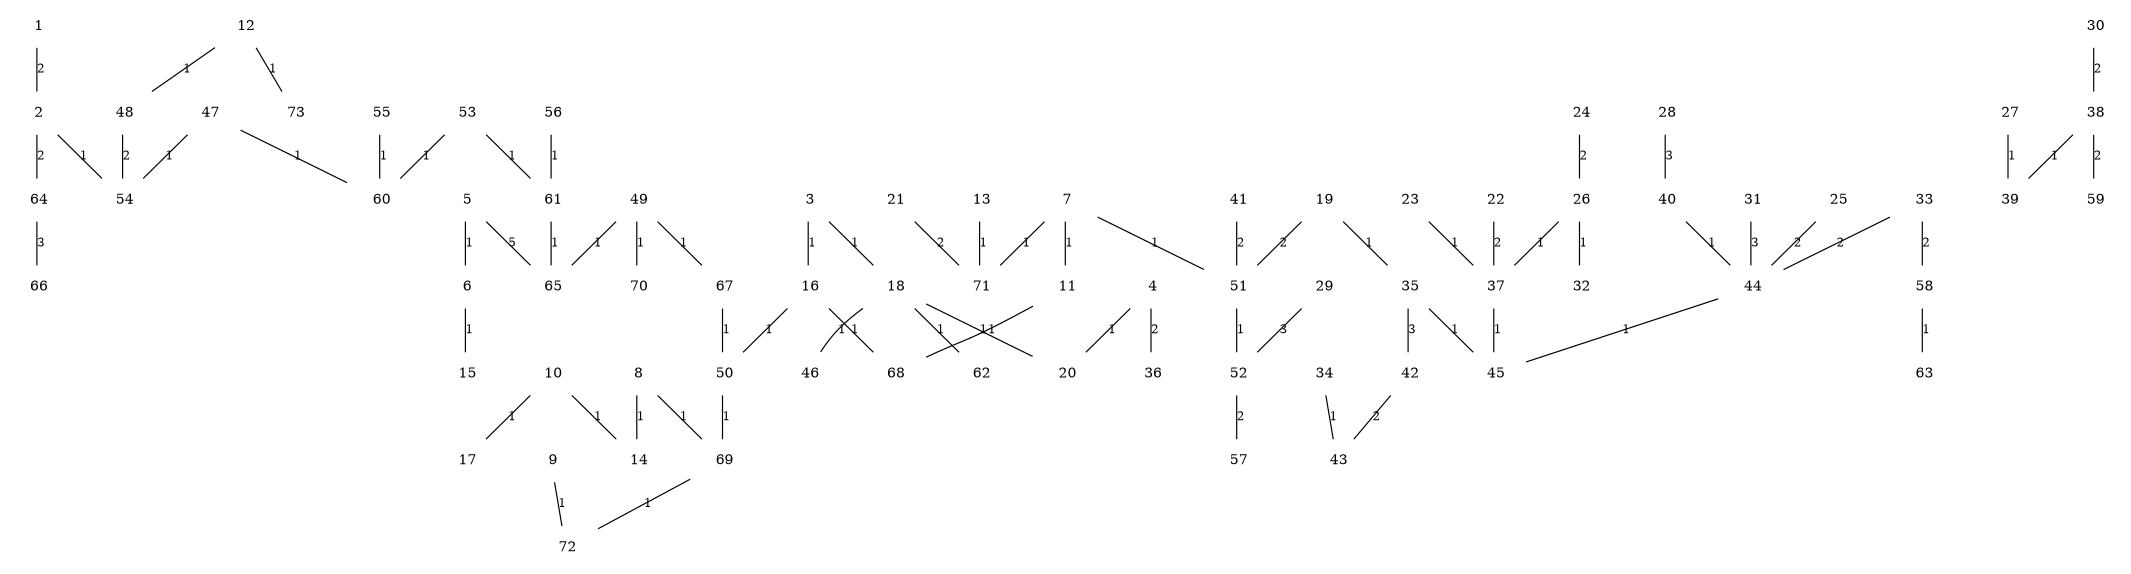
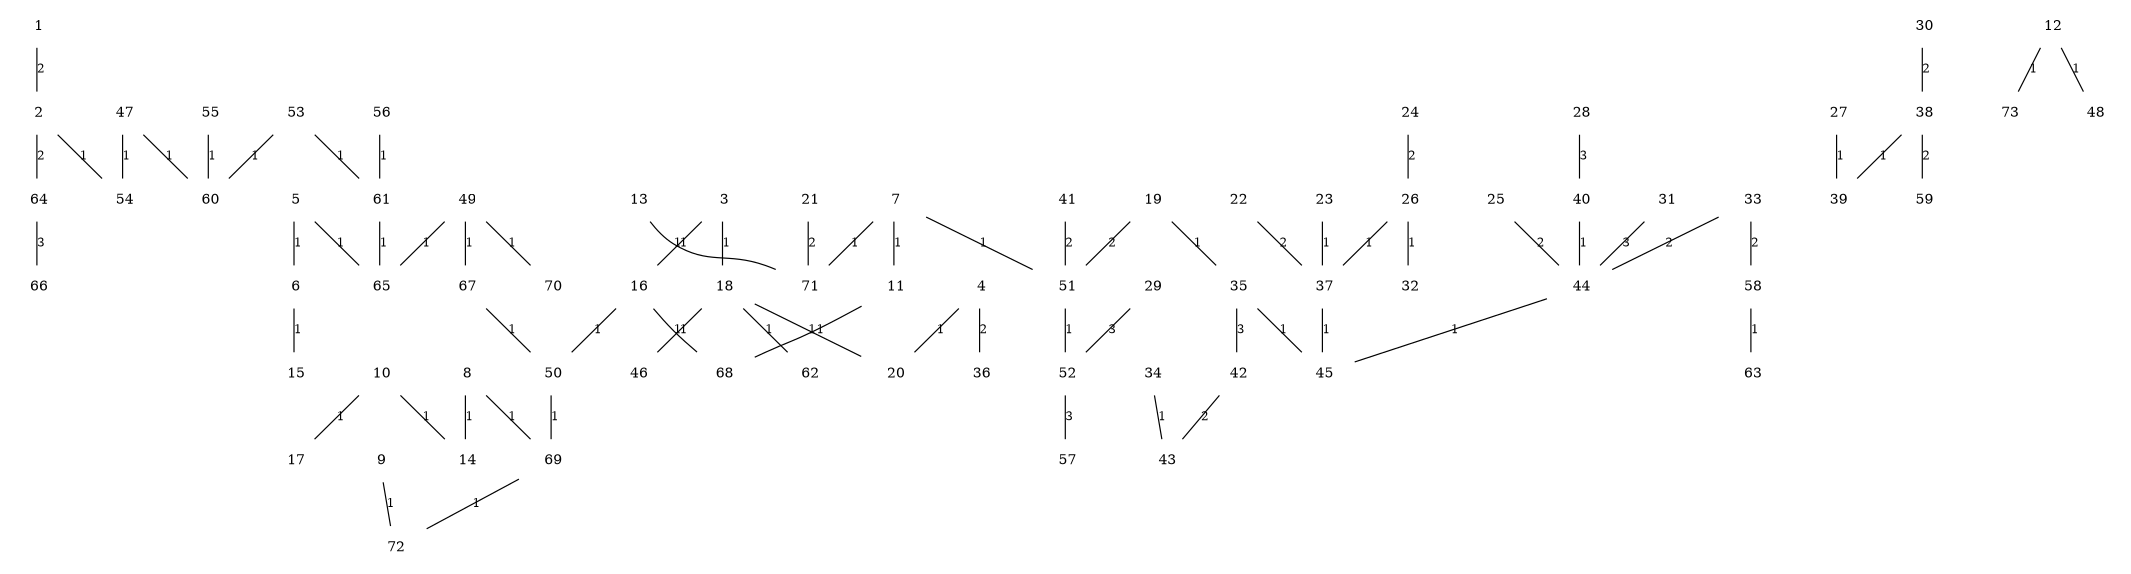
edge "48" -- "54": removed, label "2"
edge "5" -- "65": label "5" -> "1"
edge "52" -- "57": label "2" -> "3"
